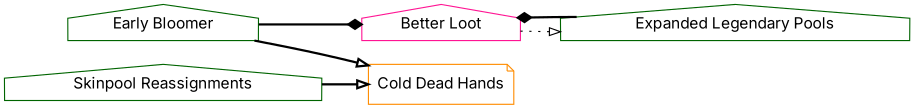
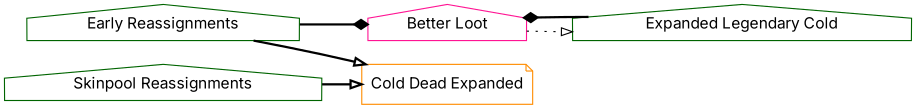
node "Early Bloomer": label "Early Bloomer" -> "Early Reassignments"
node "Expanded Legendary Pools": label "Expanded Legendary Pools" -> "Expanded Legendary Cold"
node "Cold Dead Hands": label "Cold Dead Hands" -> "Cold Dead Expanded"
